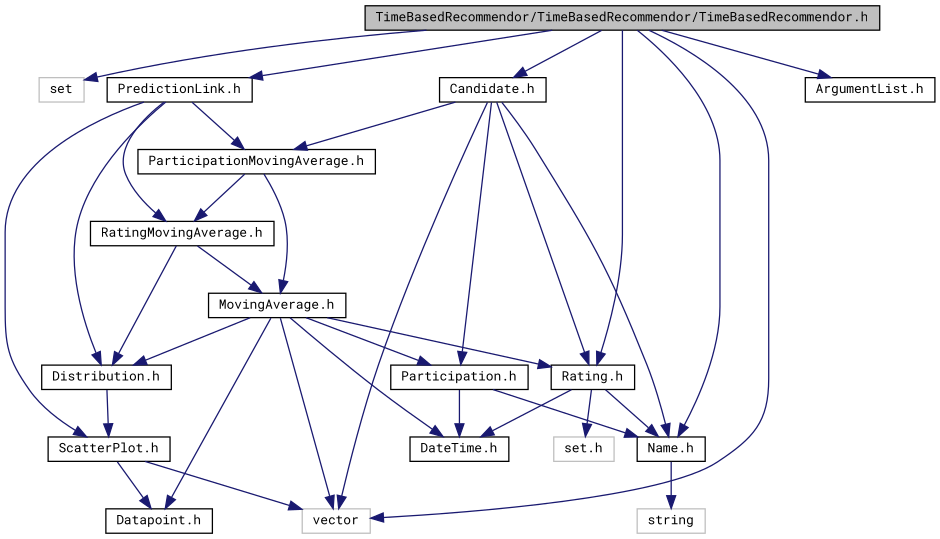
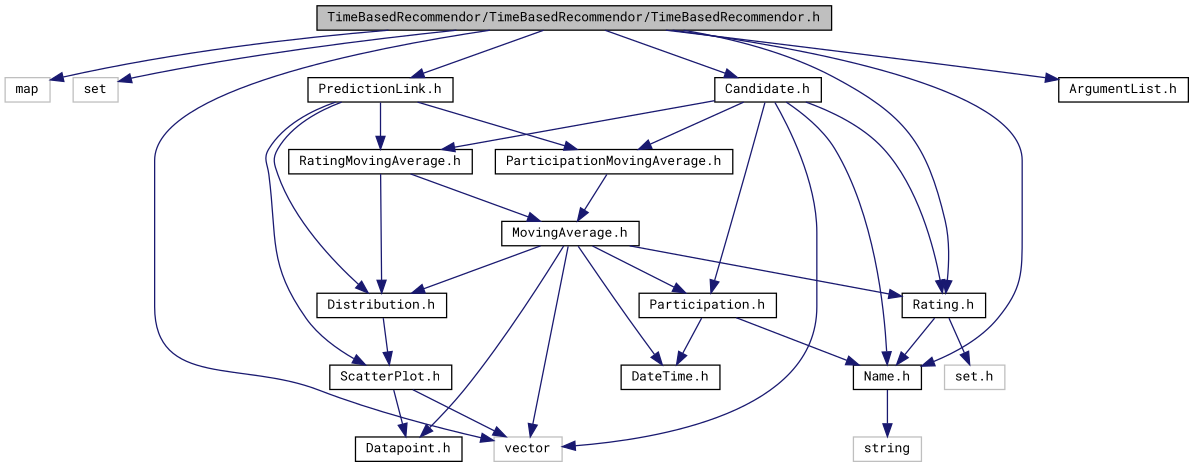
node "map": added
edge "ParticipationMovingAverage.h" -> "RatingMovingAverage.h": now "Candidate.h" -> "RatingMovingAverage.h"
edge "Rating.h" -> "DateTime.h": removed
